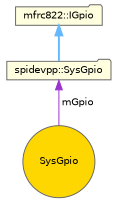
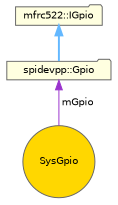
node "mfrc822::IGpio": label "mfrc822::IGpio" -> "mfrc522::IGpio"
node "spidevpp::SysGpio": label "spidevpp::SysGpio" -> "spidevpp::Gpio"
